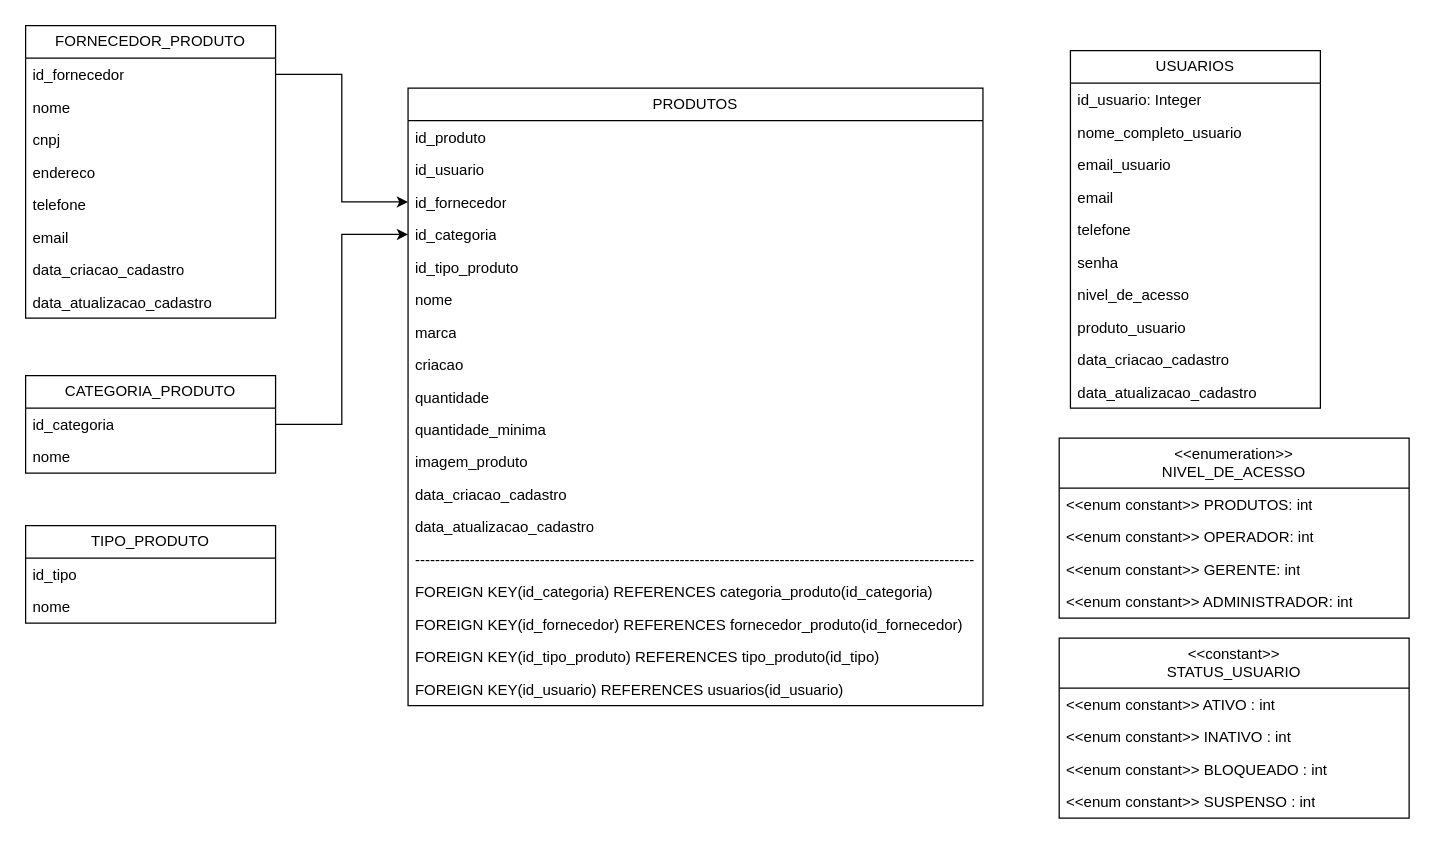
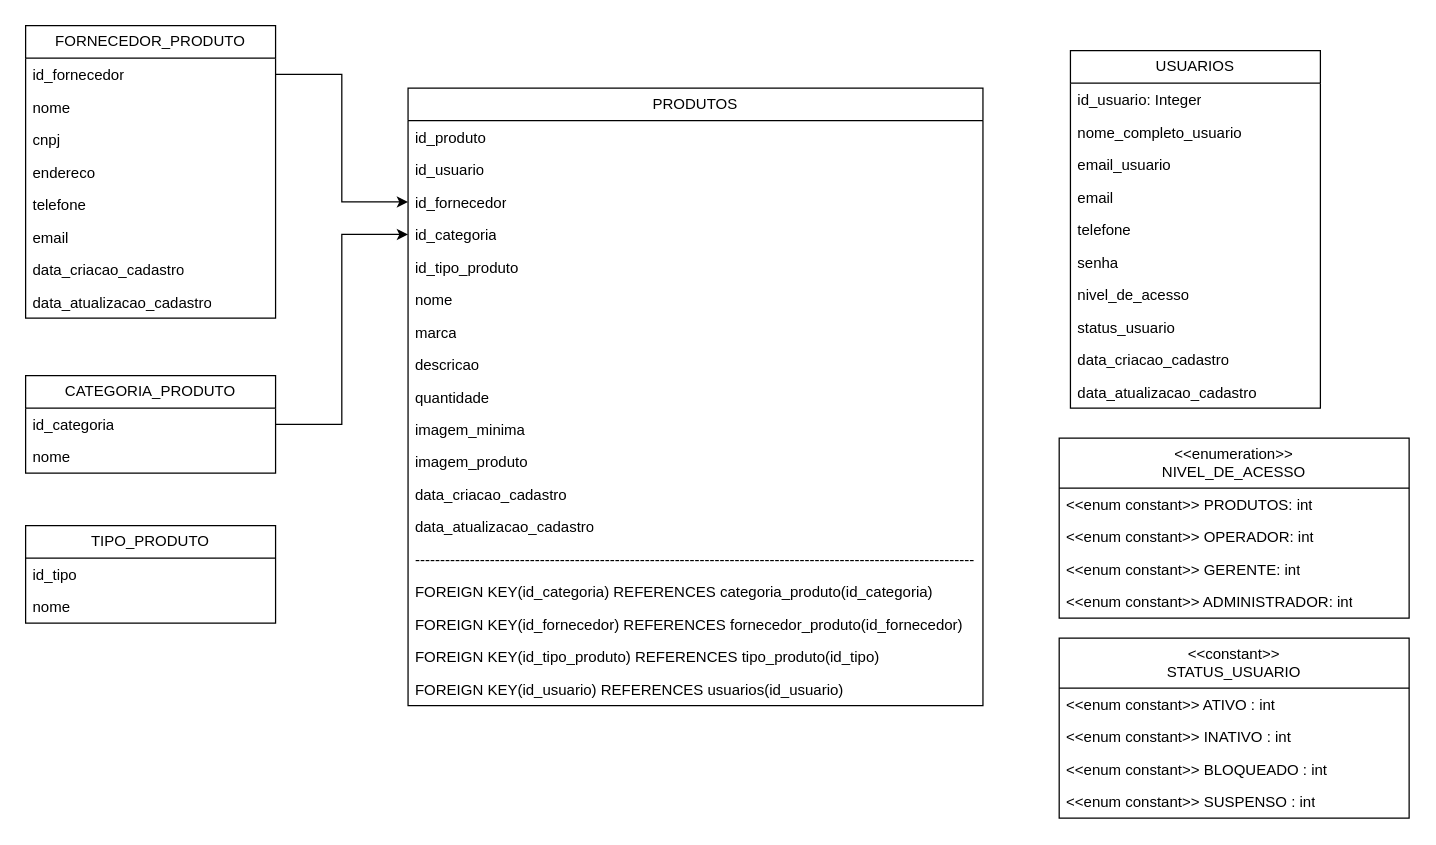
node "produto_usuario": label "produto_usuario" -> "status_usuario"
node "criacao": label "criacao" -> "descricao"
node "quantidade_minima": label "quantidade_minima" -> "imagem_minima"
